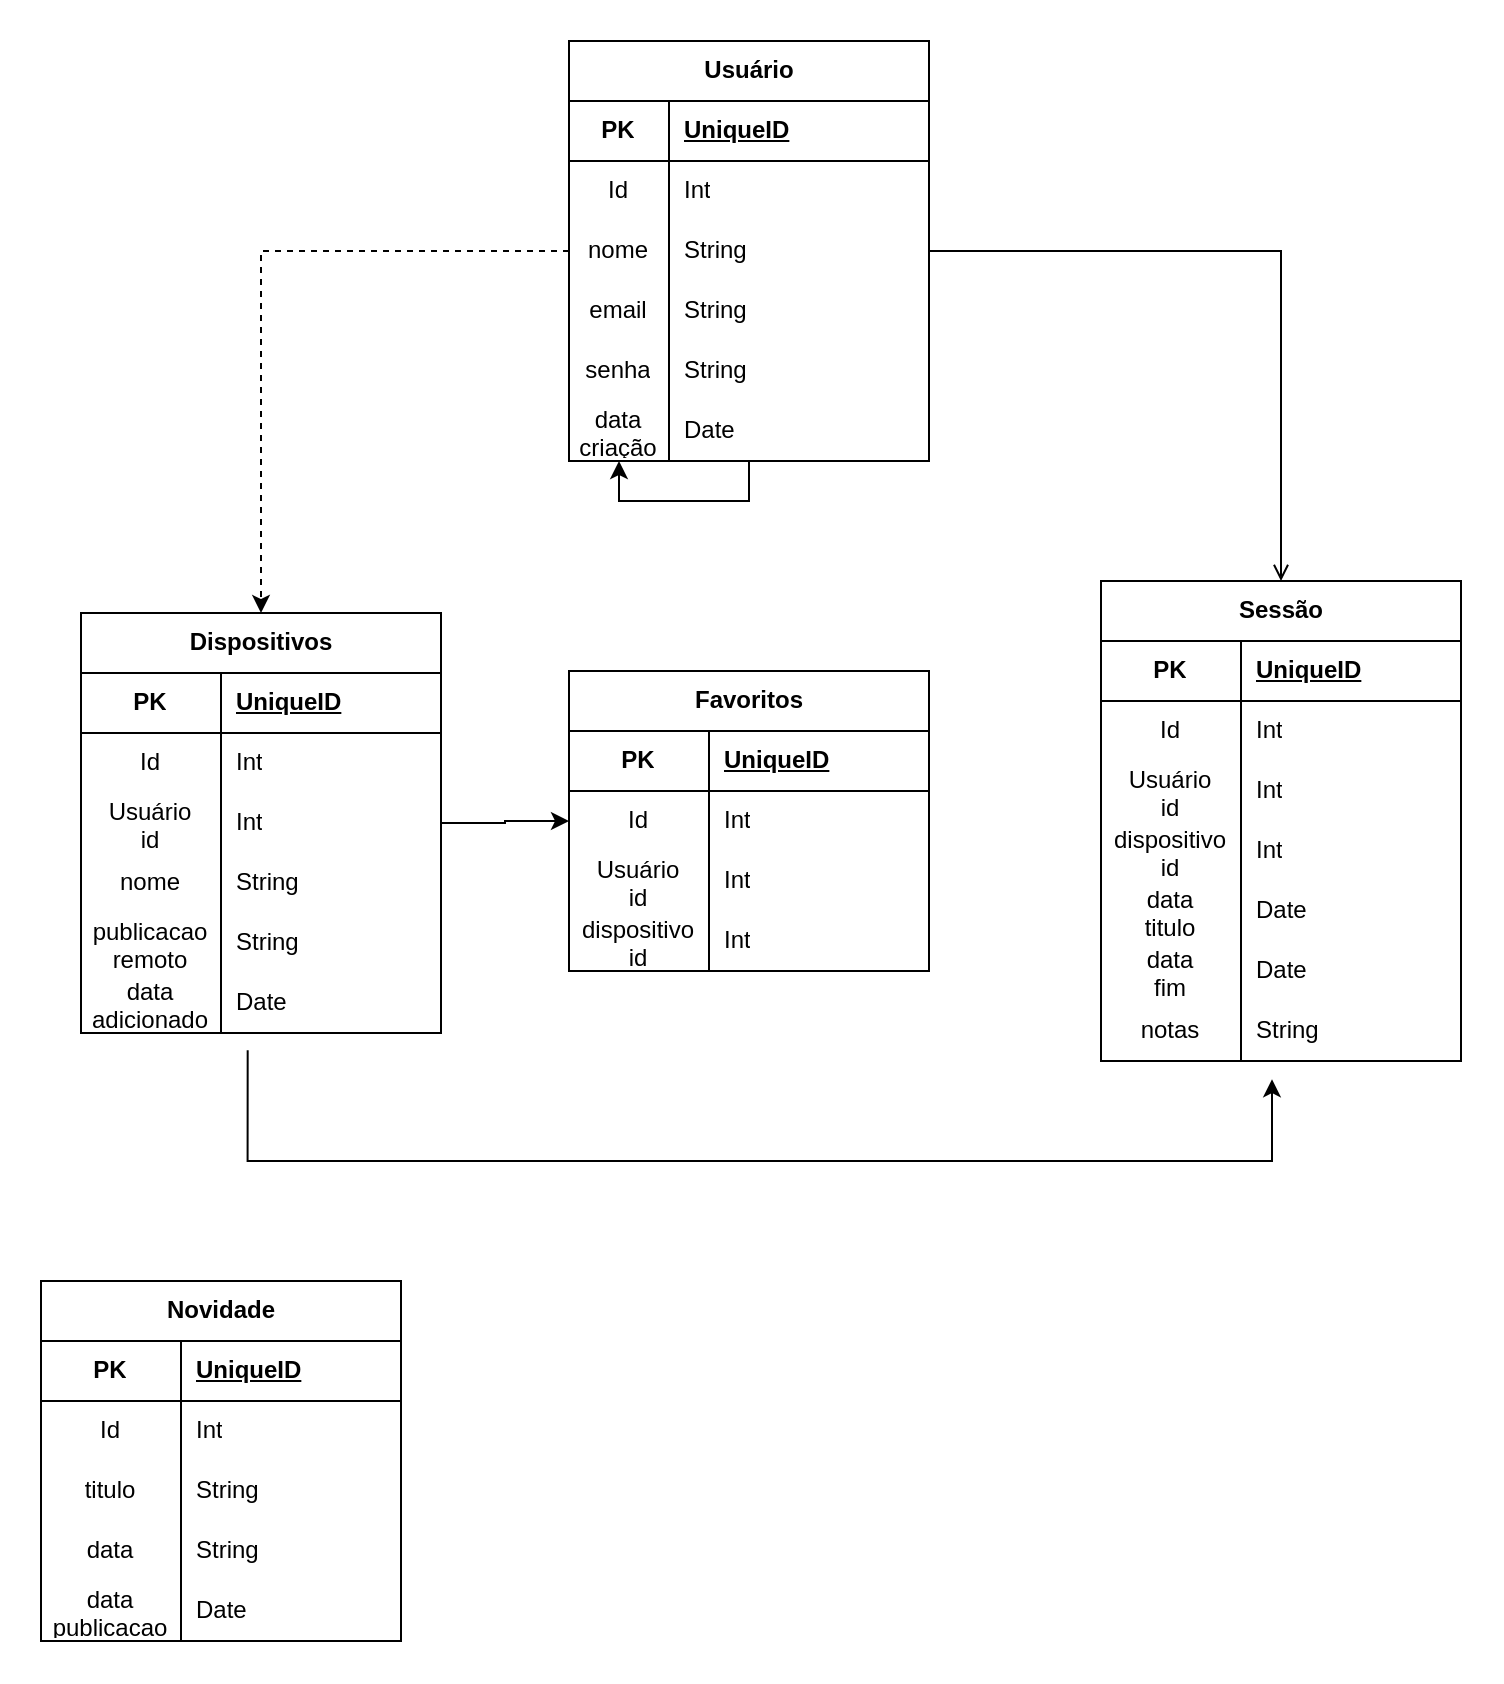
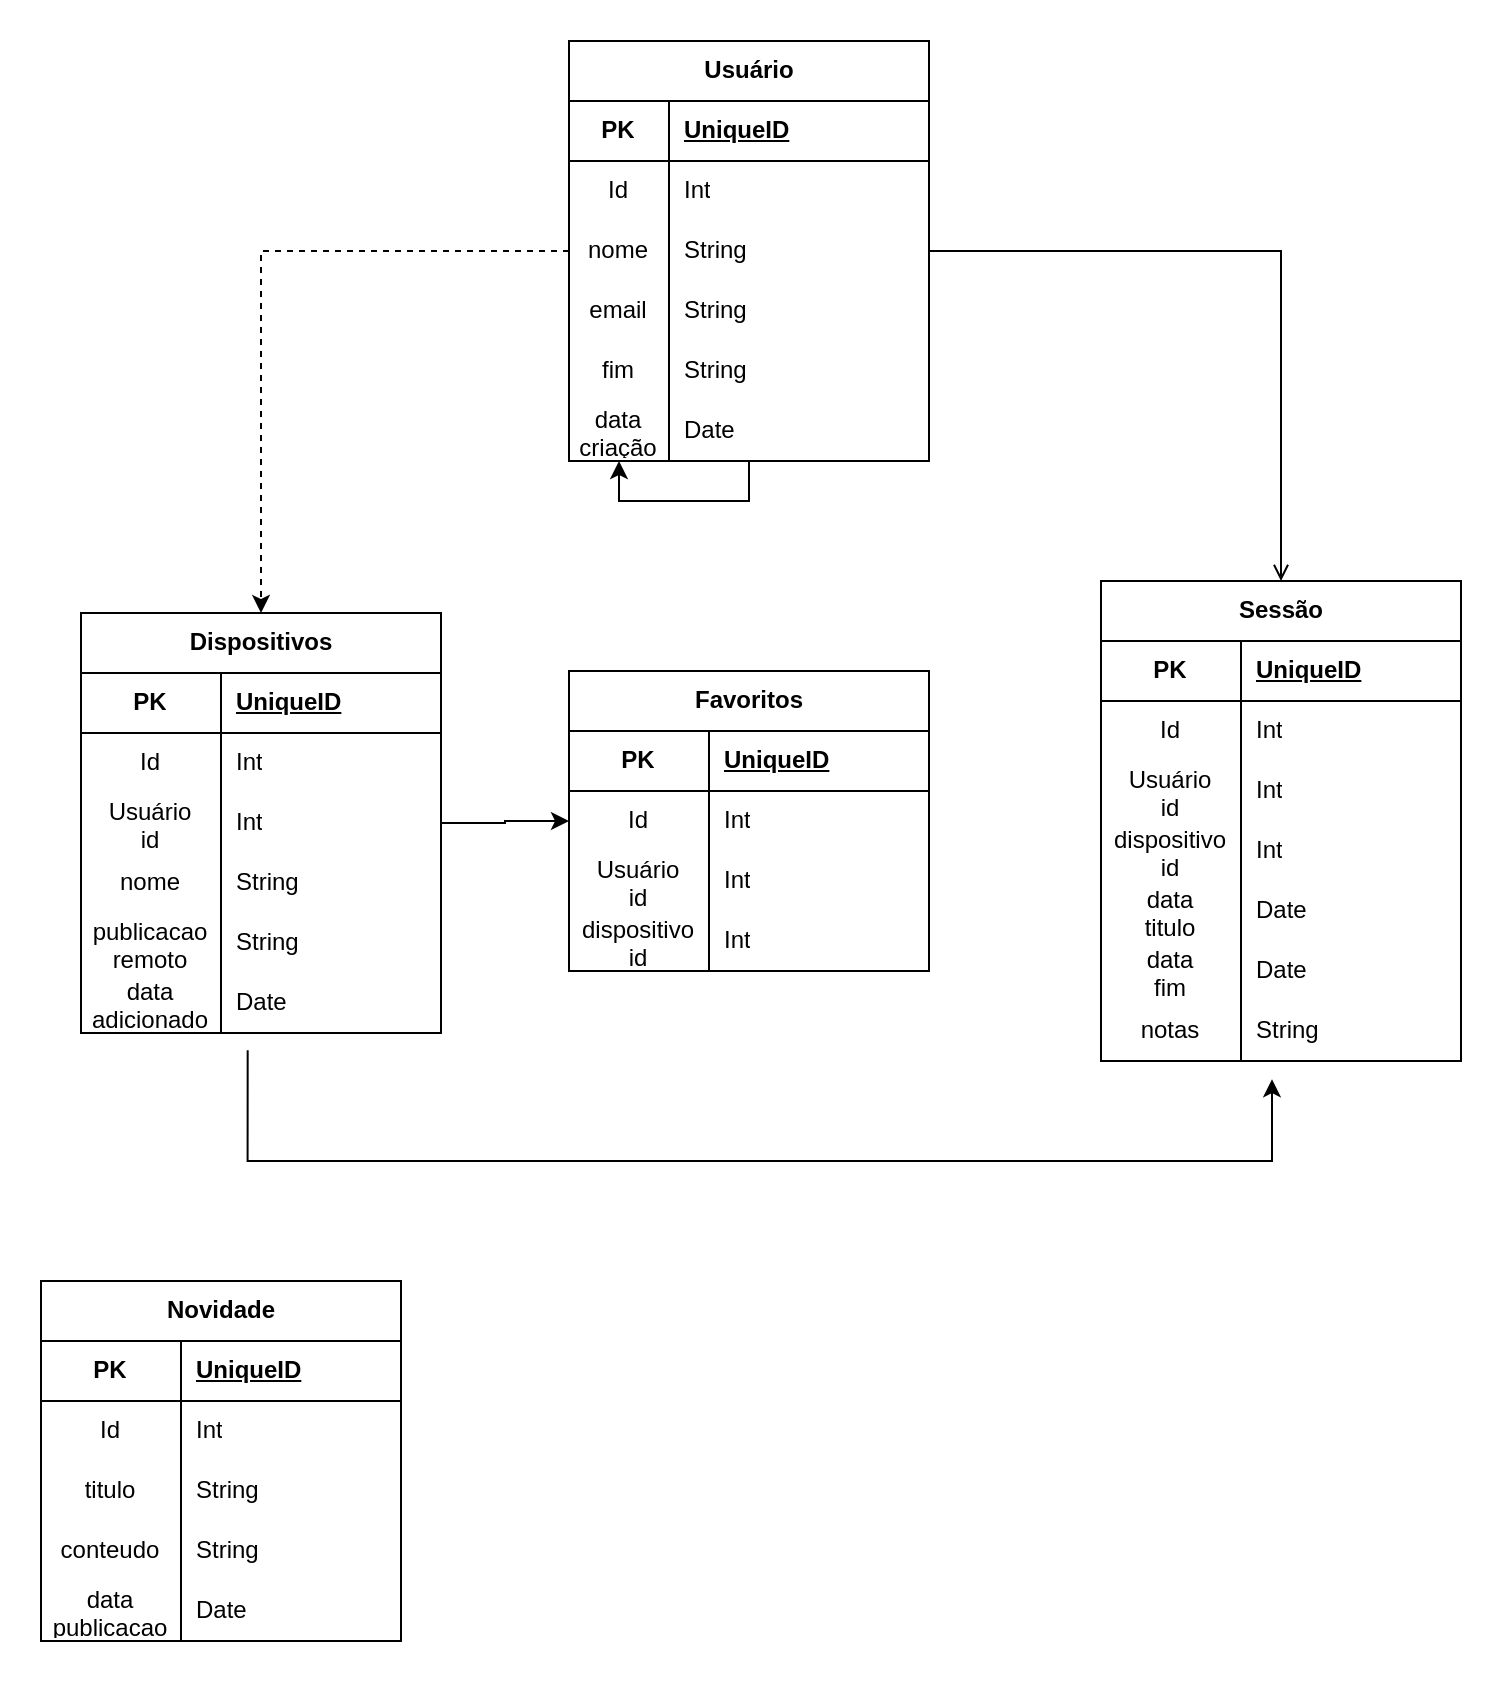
node "senha": label "senha" -> "fim"
node "data": label "data" -> "conteudo"
